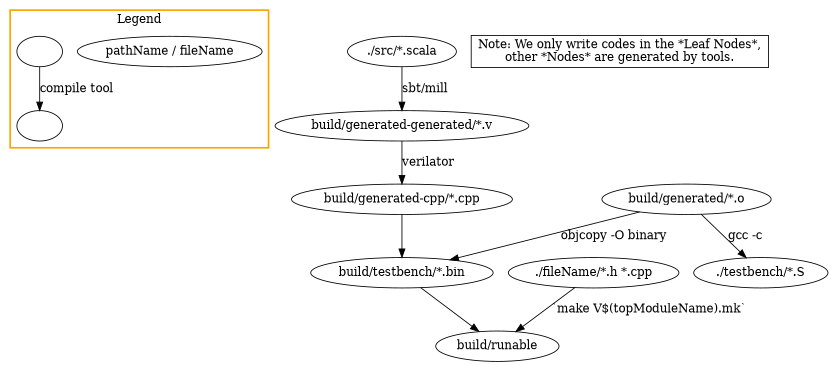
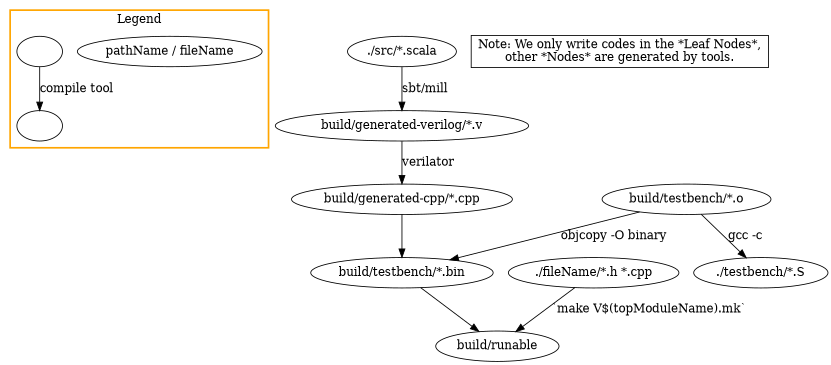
node "build/generated-generated/*.v": label "build/generated-generated/*.v" -> "build/generated-verilog/*.v"
node "build/generated/*.o": label "build/generated/*.o" -> "build/testbench/*.o"
